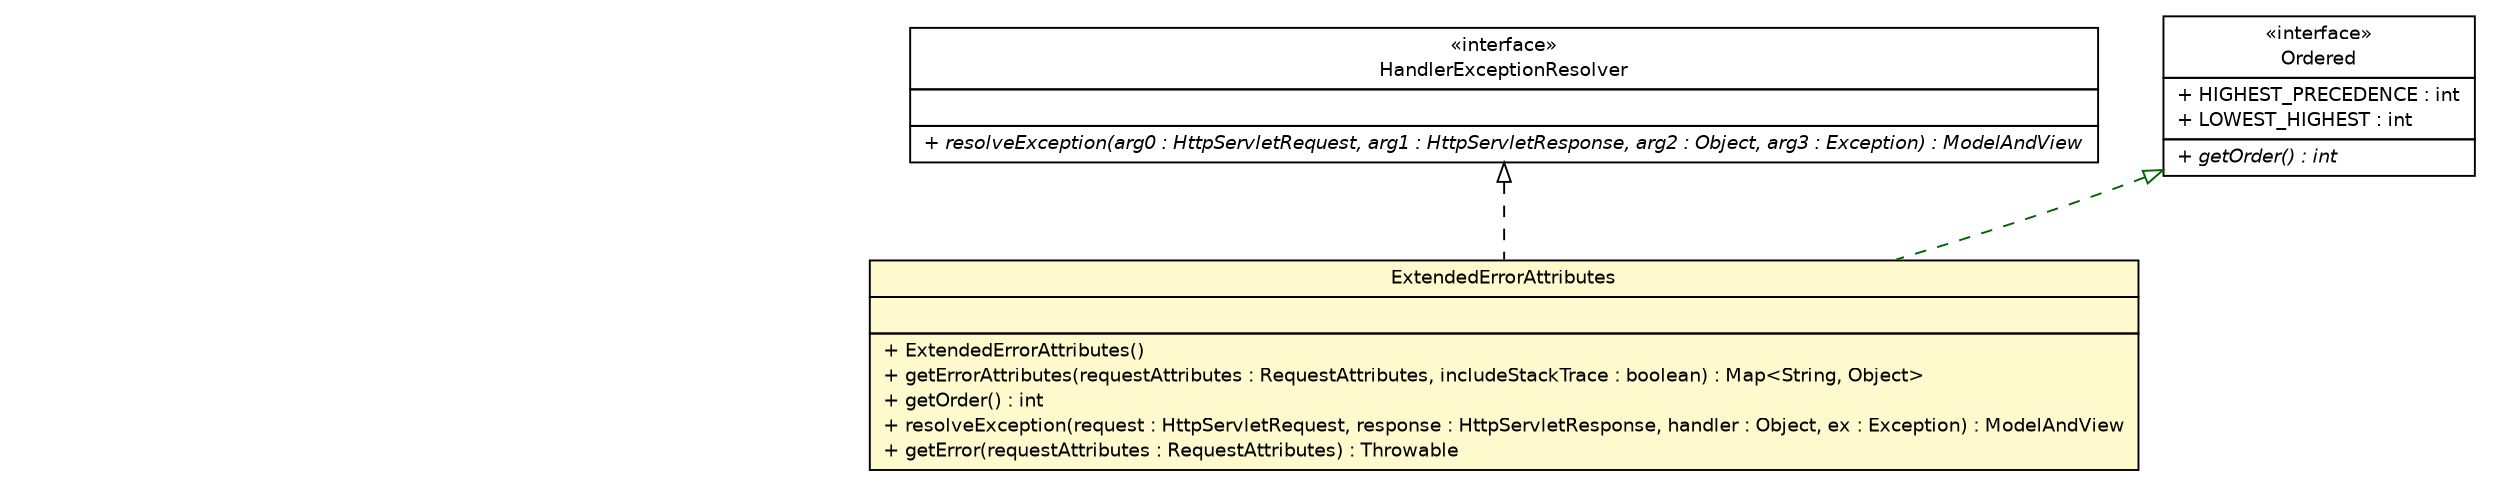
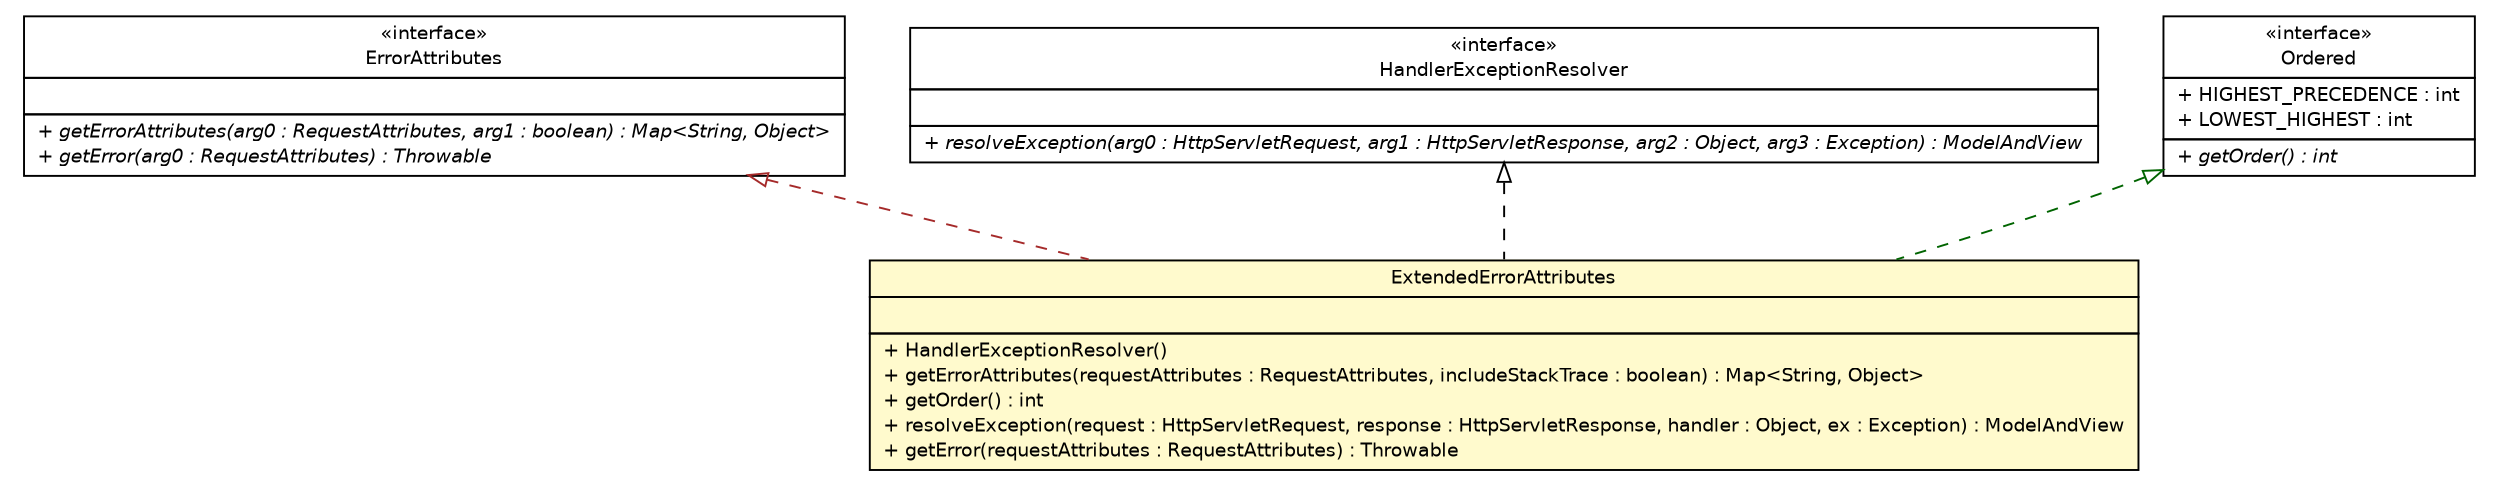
node "ErrorAttributes": added
node "ExtendedErrorAttributes": text "+ ExtendedErrorAttributes()" -> "+ HandlerExceptionResolver()"
